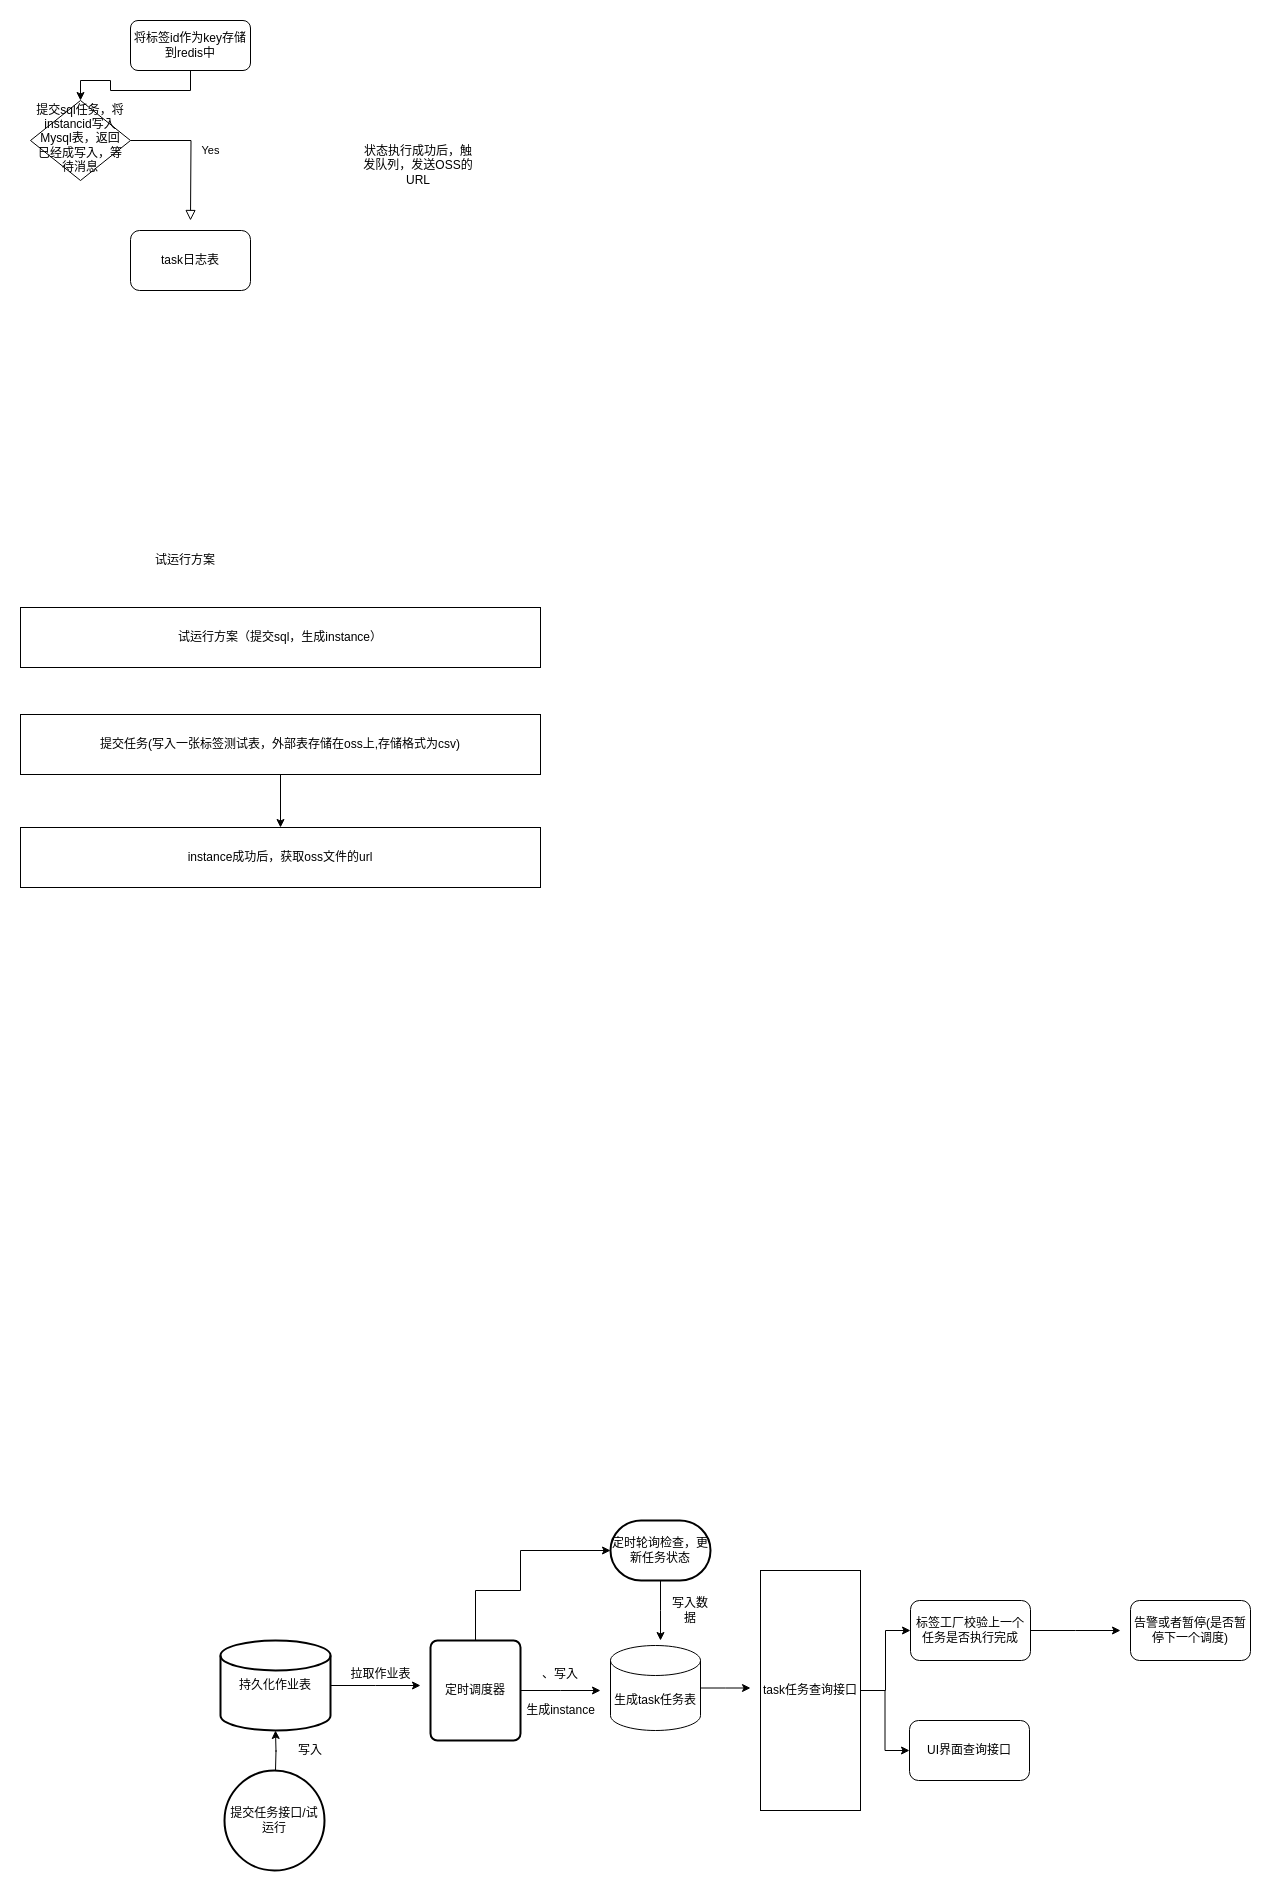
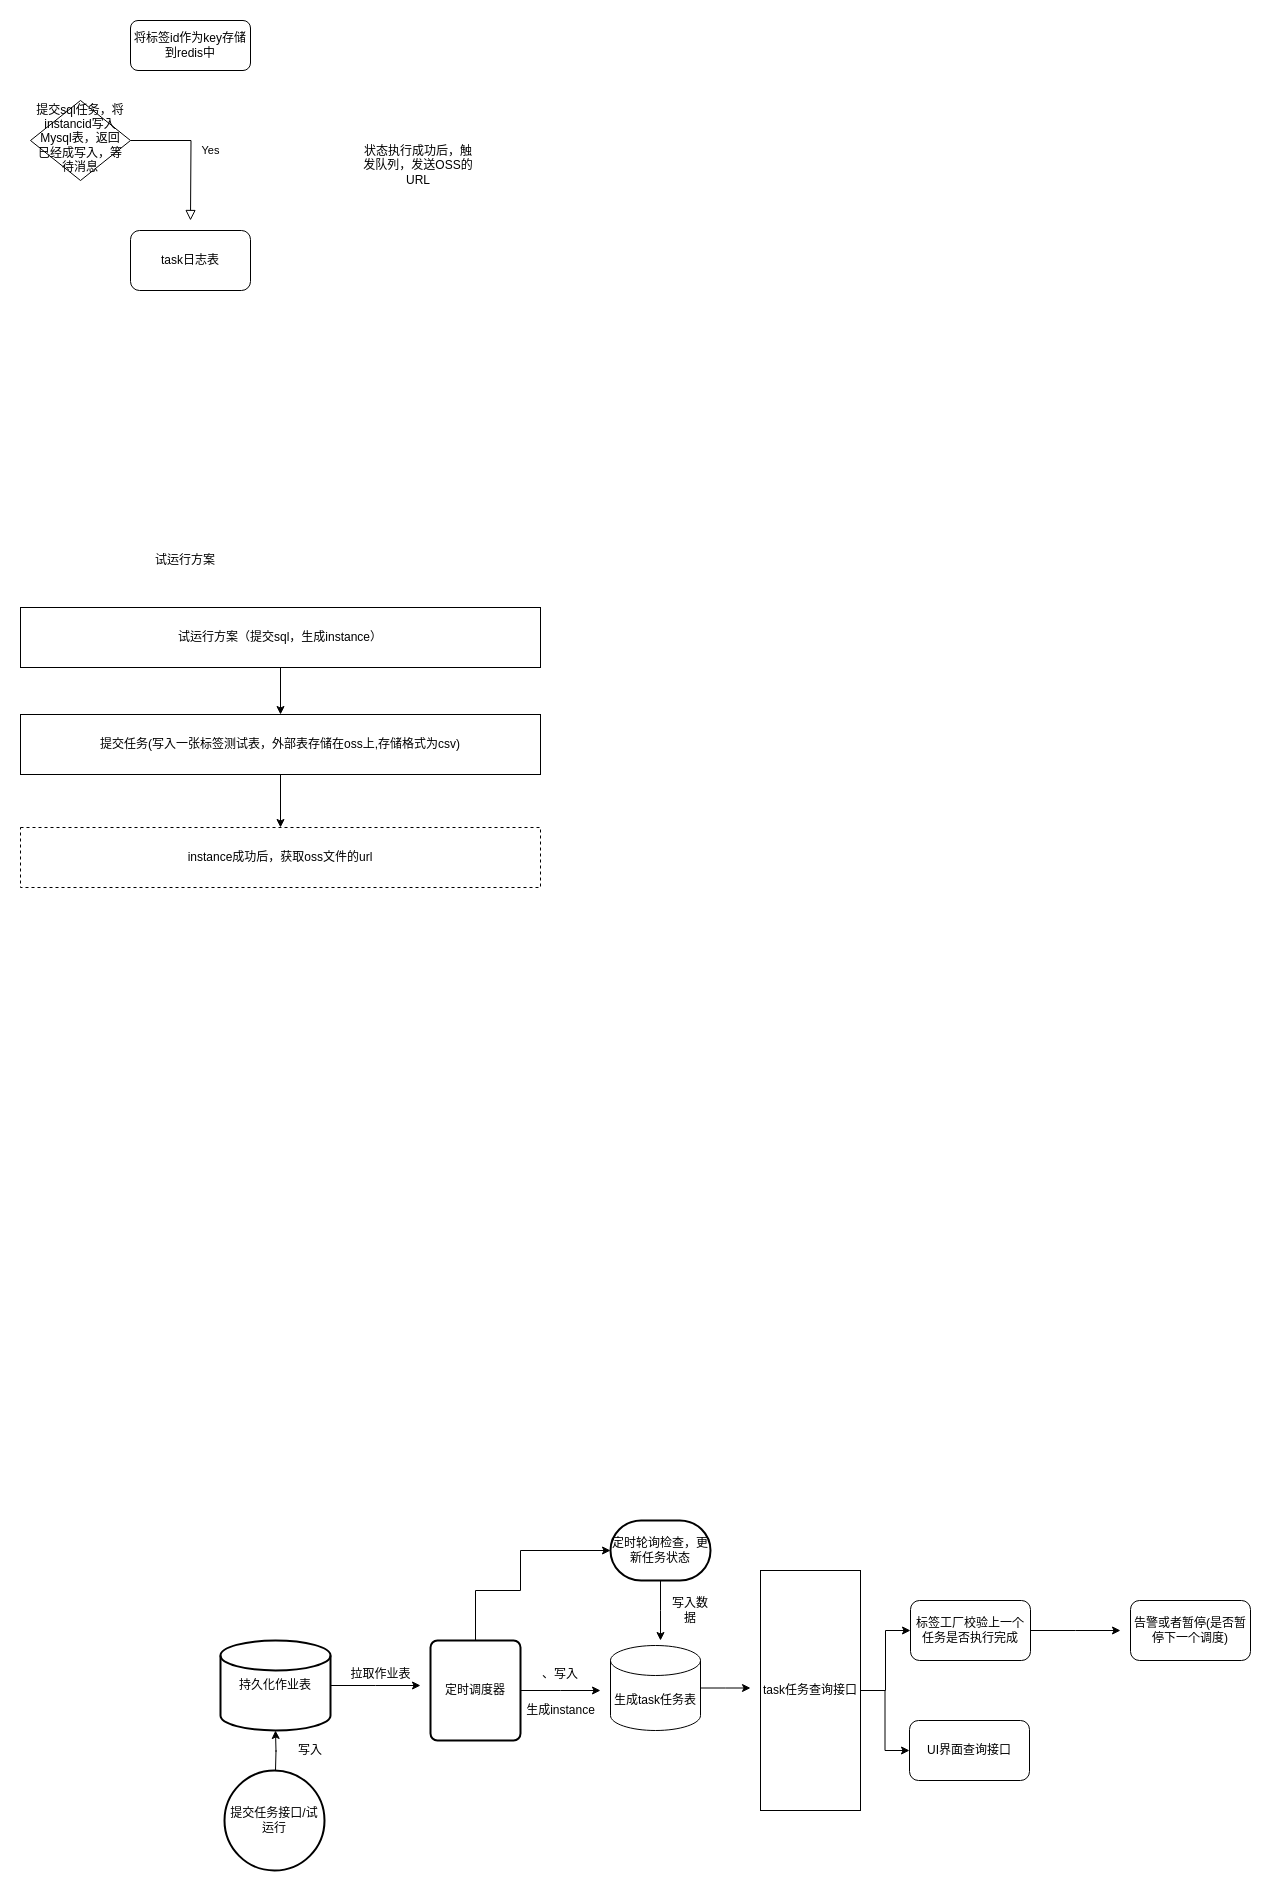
edge "将标签id作为key存储到redis中" -> "提交sql任务，将instancid写入Mysql表，返回已经成写入，等待消息": removed
edge "试运行方案（提交sql，生成instance）" -> "提交任务(写入一张标签测试表，外部表存储在oss上,存储格式为csv)": added
node "instance成功后，获取oss文件的url": style solid -> dashed
